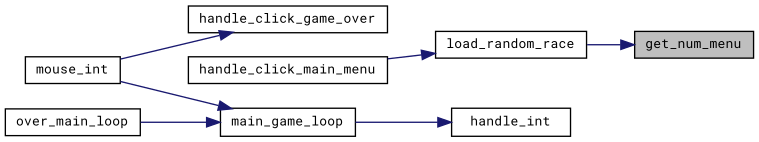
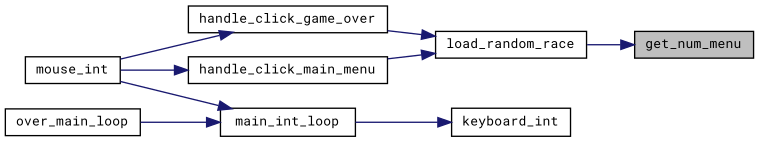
edge "handle_click_game_over" -> "load_random_race": added
edge "mouse_int" -> "handle_click_main_menu": added
node "main_game_loop": label "main_game_loop" -> "main_int_loop"
node "handle_int": label "handle_int" -> "keyboard_int"
